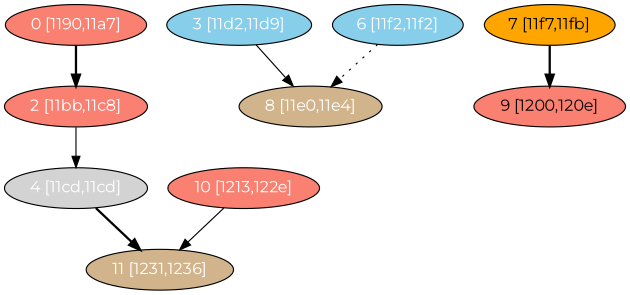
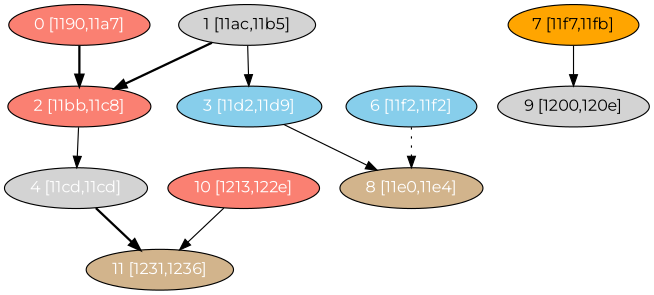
node "1 [11ac,11b5]": added
edge "7 [11f7,11fb]" -> "9 [1200,120e]": style bold -> solid
node "9 [1200,120e]": fillcolor salmon -> lightgrey
